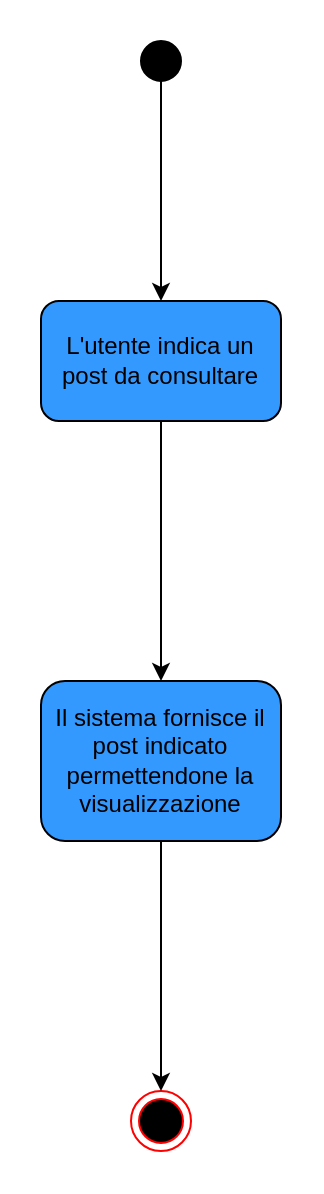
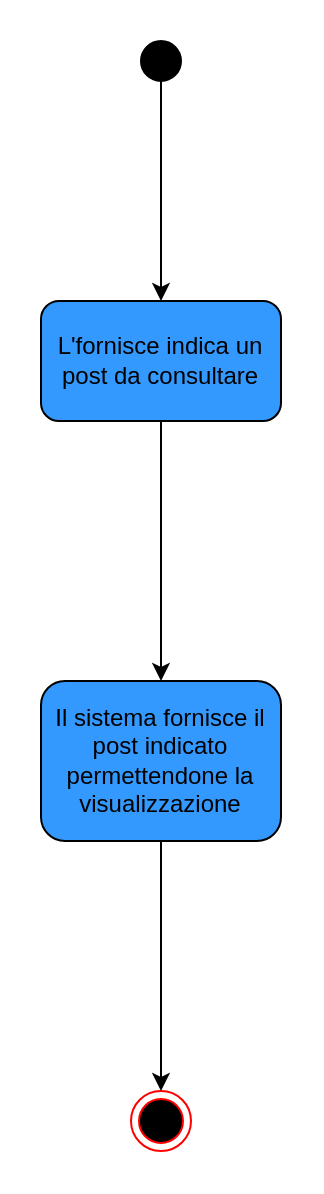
node "L'utente indica un post da consultare": label "L'utente indica un post da consultare" -> "L'fornisce indica un post da consultare"
